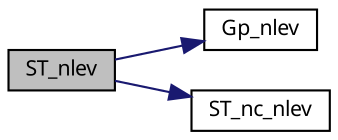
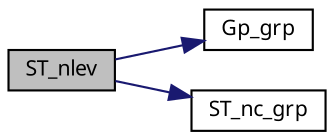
node "Gp_nlev": label "Gp_nlev" -> "Gp_grp"
node "ST_nc_nlev": label "ST_nc_nlev" -> "ST_nc_grp"
